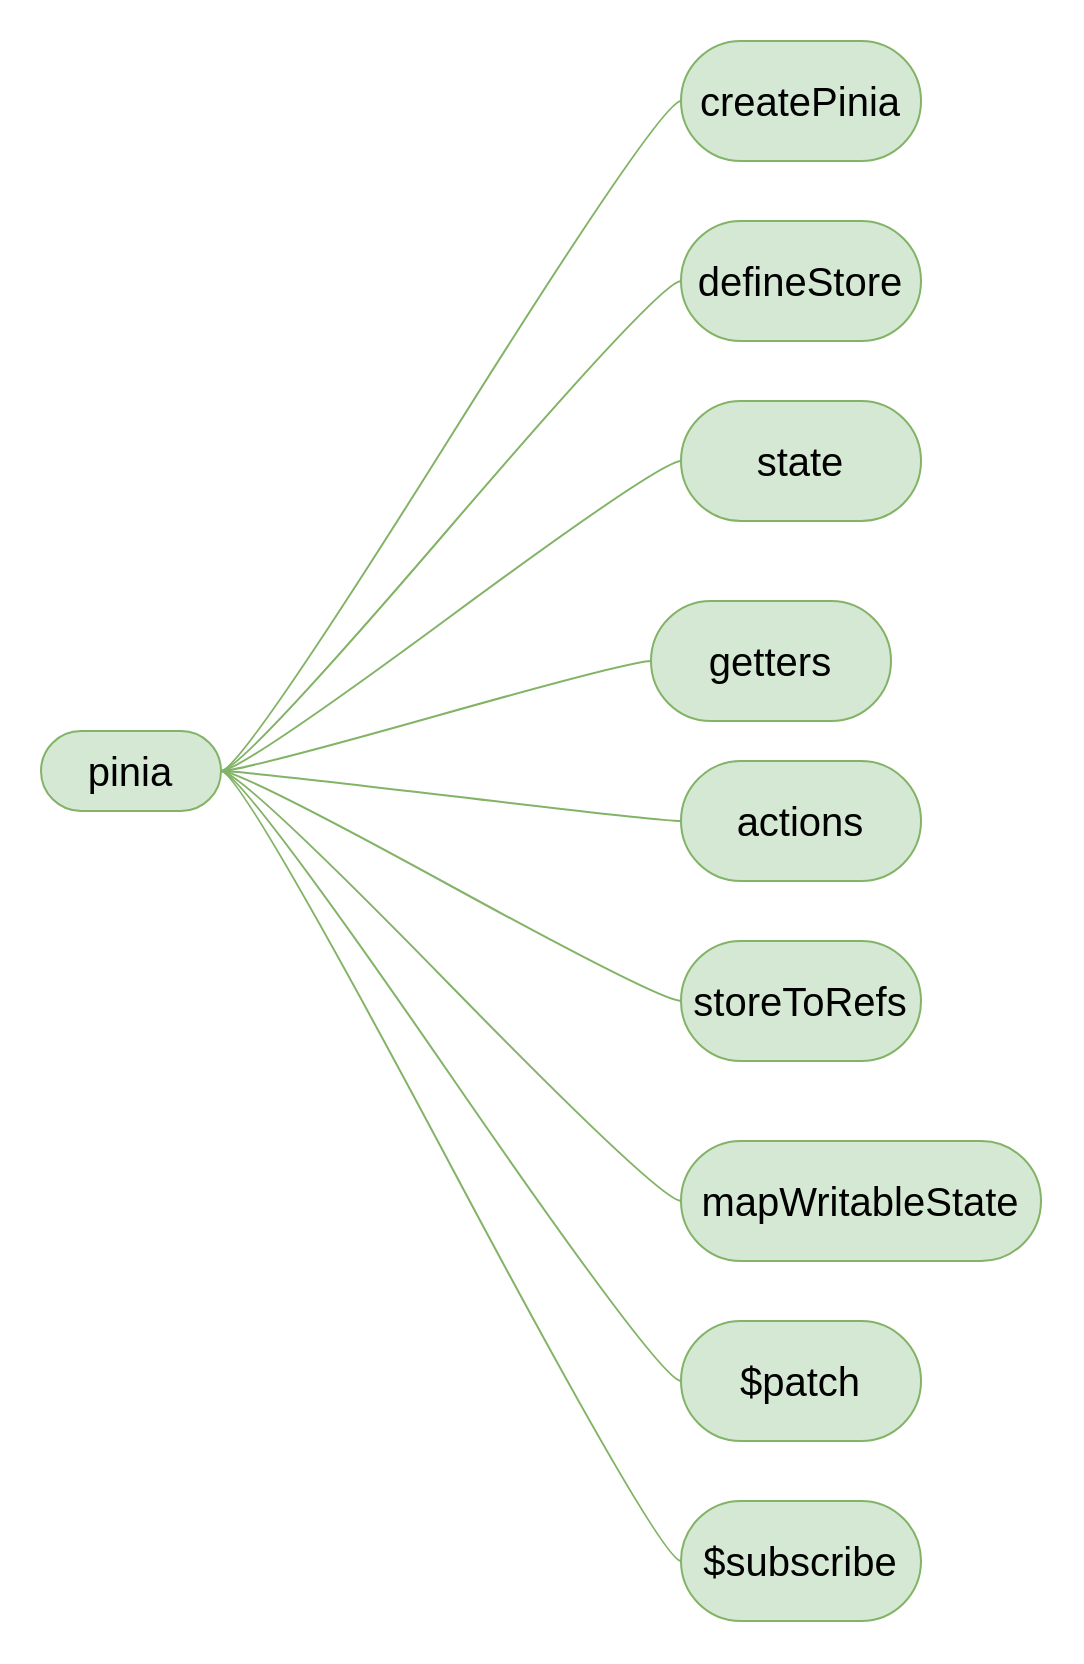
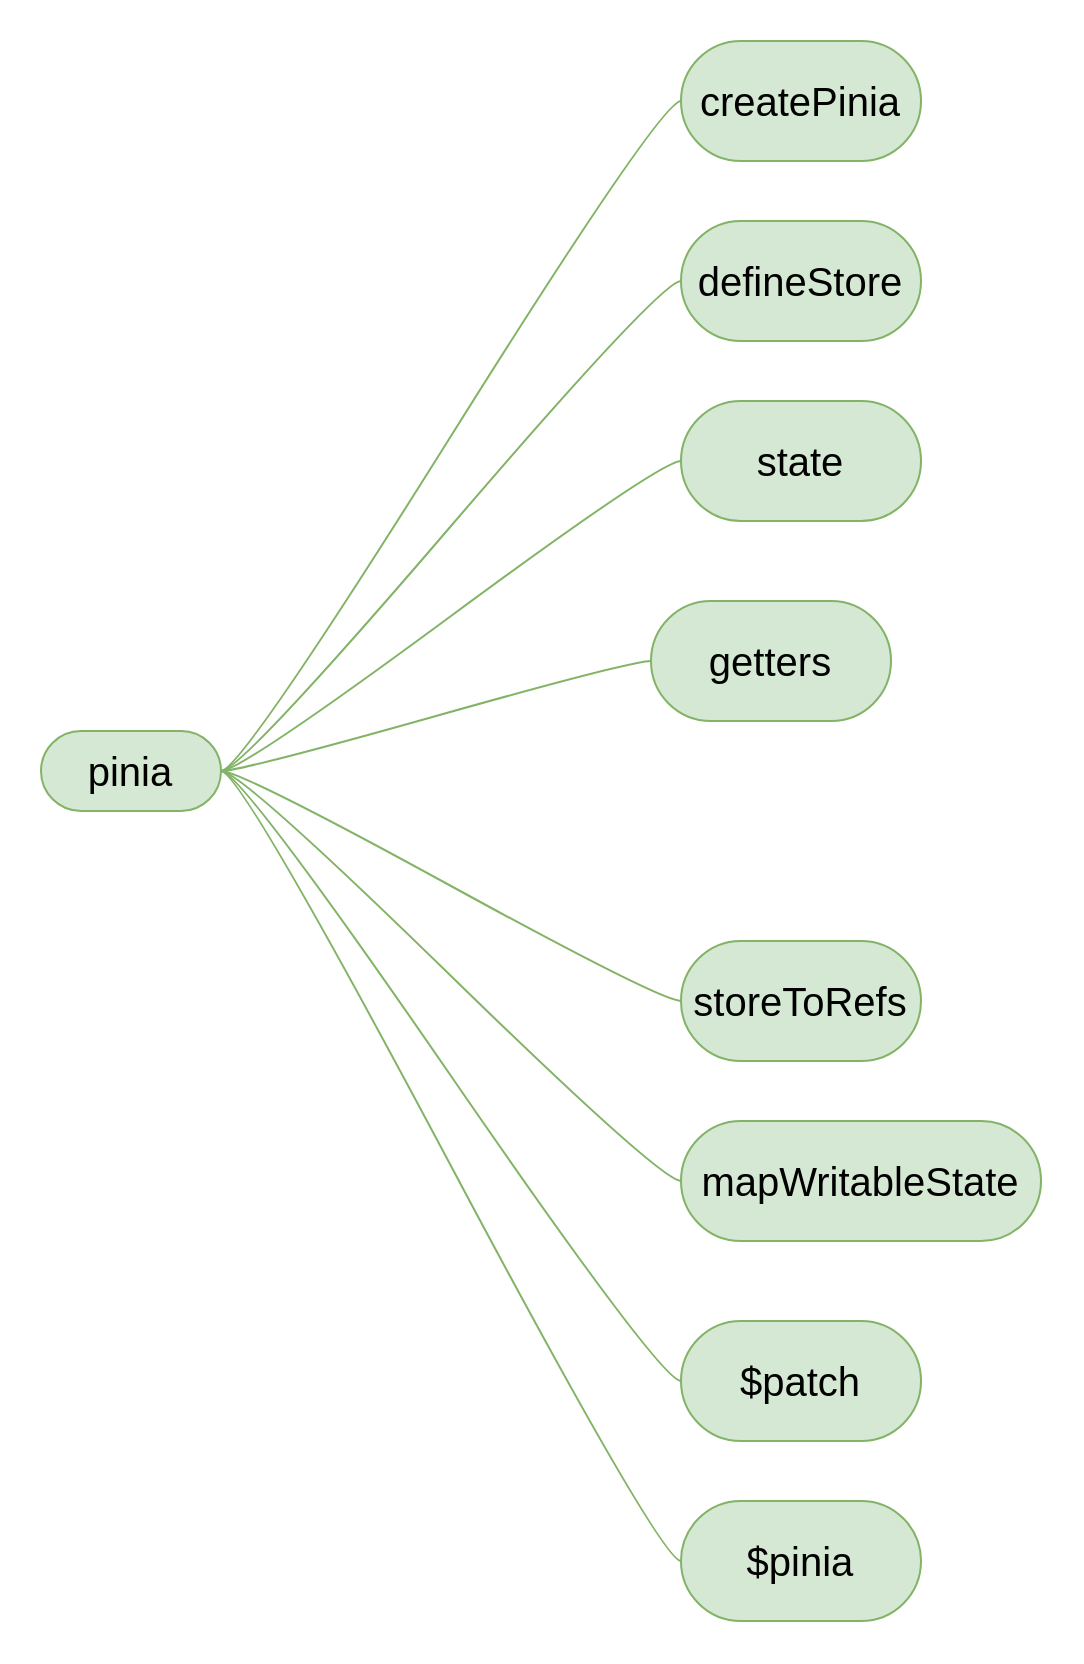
edge "pinia" -- "actions": removed
node "actions": removed
node "mapWritableState": moved (861, 1201) -> (861, 1181)
node "$subscribe": label "$subscribe" -> "$pinia"
